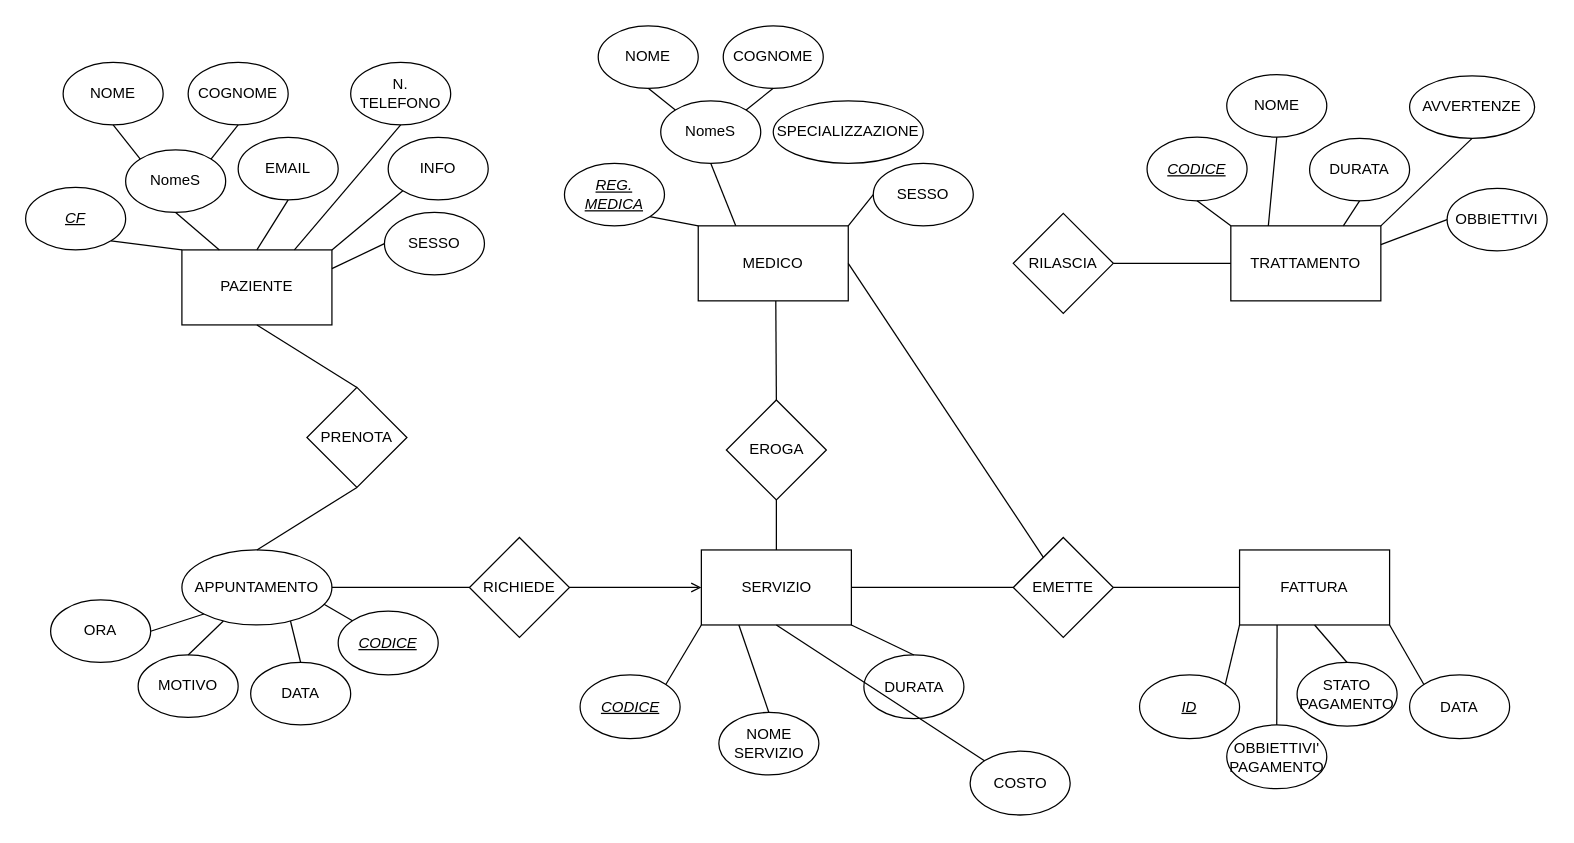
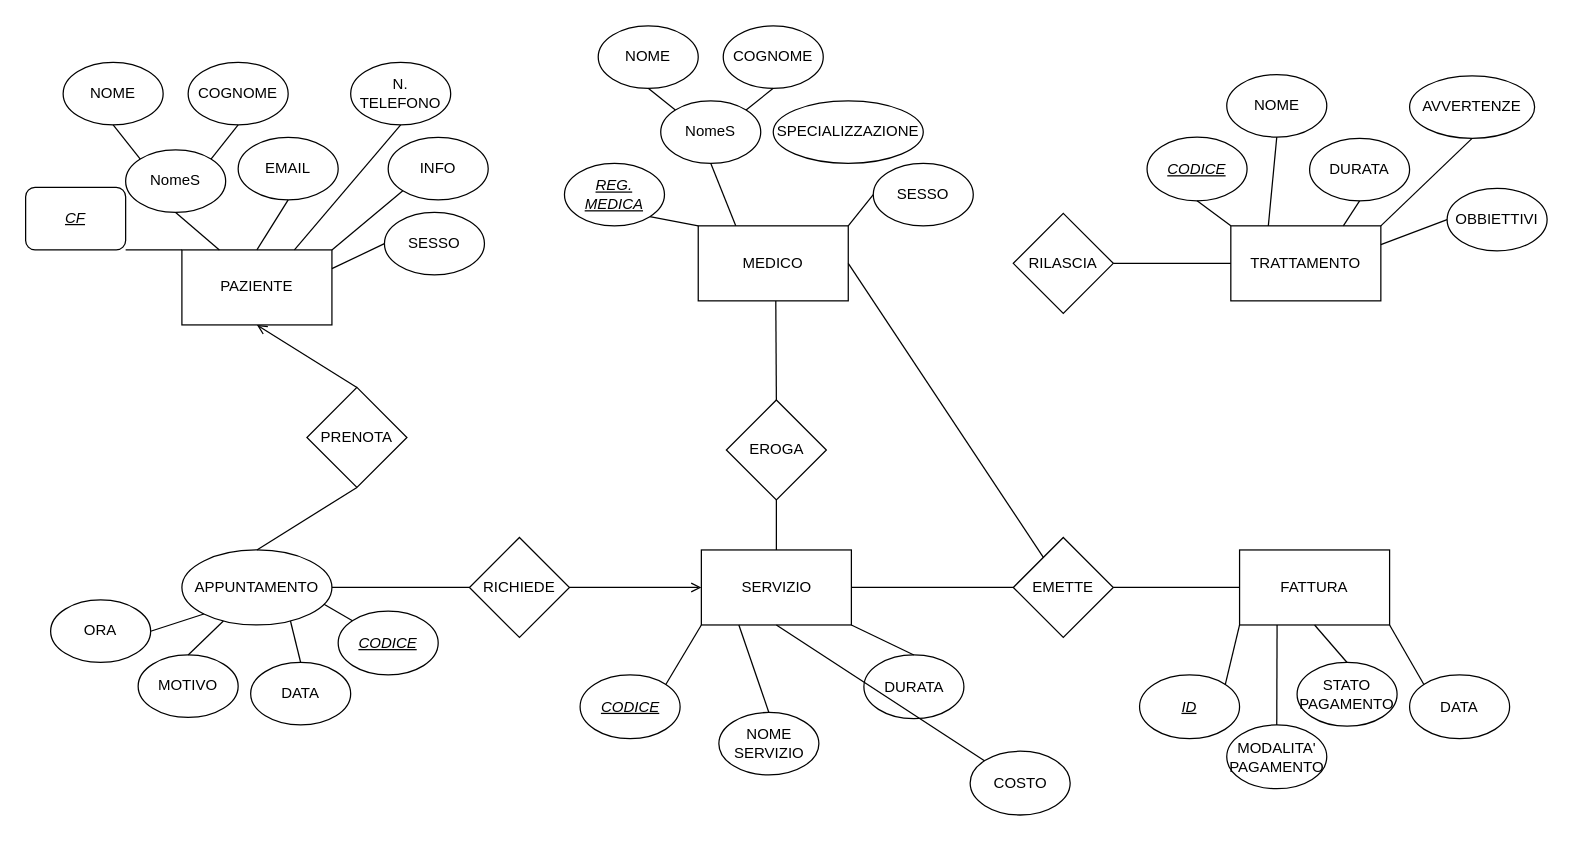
node "CF": shape ellipse -> rounded rectangle
edge "PAZIENTE" -- "PRENOTA": arrowhead none -> open
node "OBBIETTIVI' PAGAMENTO": label "OBBIETTIVI' PAGAMENTO" -> "MODALITA' PAGAMENTO"
